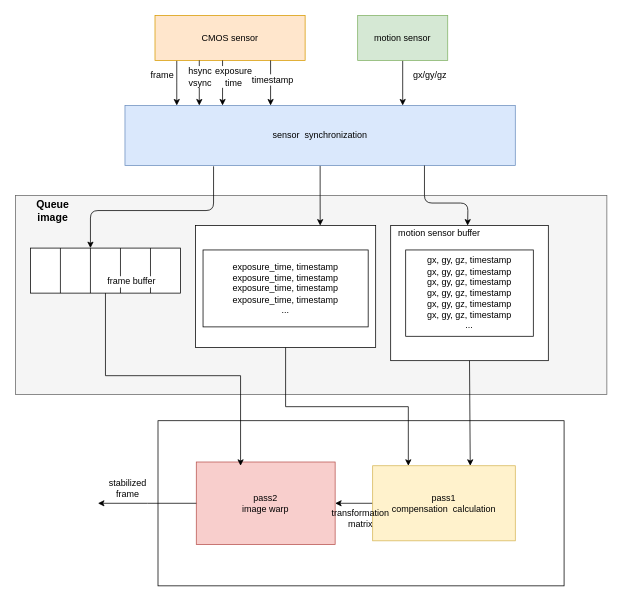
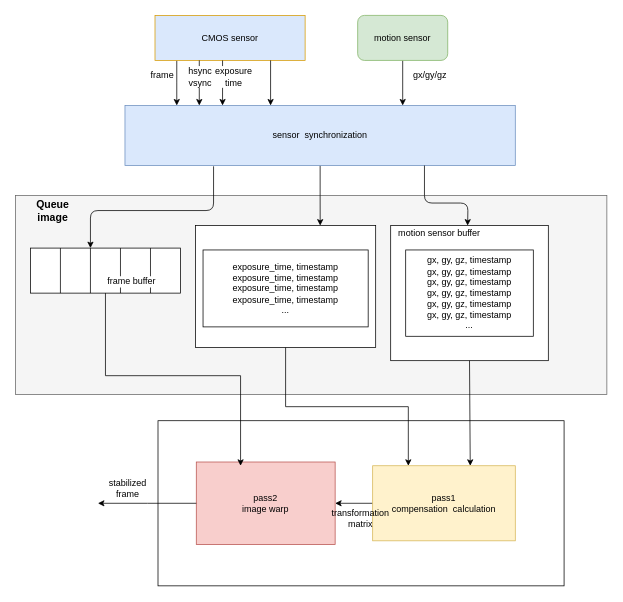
node "CMOS sensor": fillcolor #ffe6cc -> #dae8fc
node "motion sensor": shape rectangle -> rounded rectangle
node "timestamp": removed
